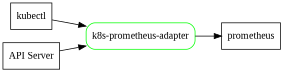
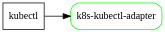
node "k8s-prometheus-adapter": label "k8s-prometheus-adapter" -> "k8s-kubectl-adapter"
node "prometheus": removed
node "API Server": removed
